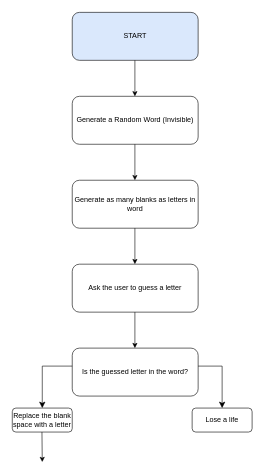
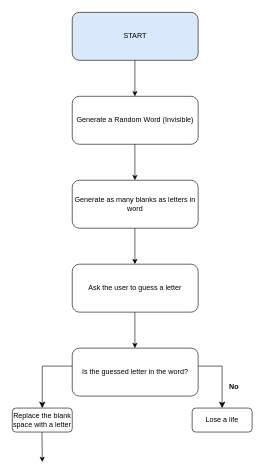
node "No": added
